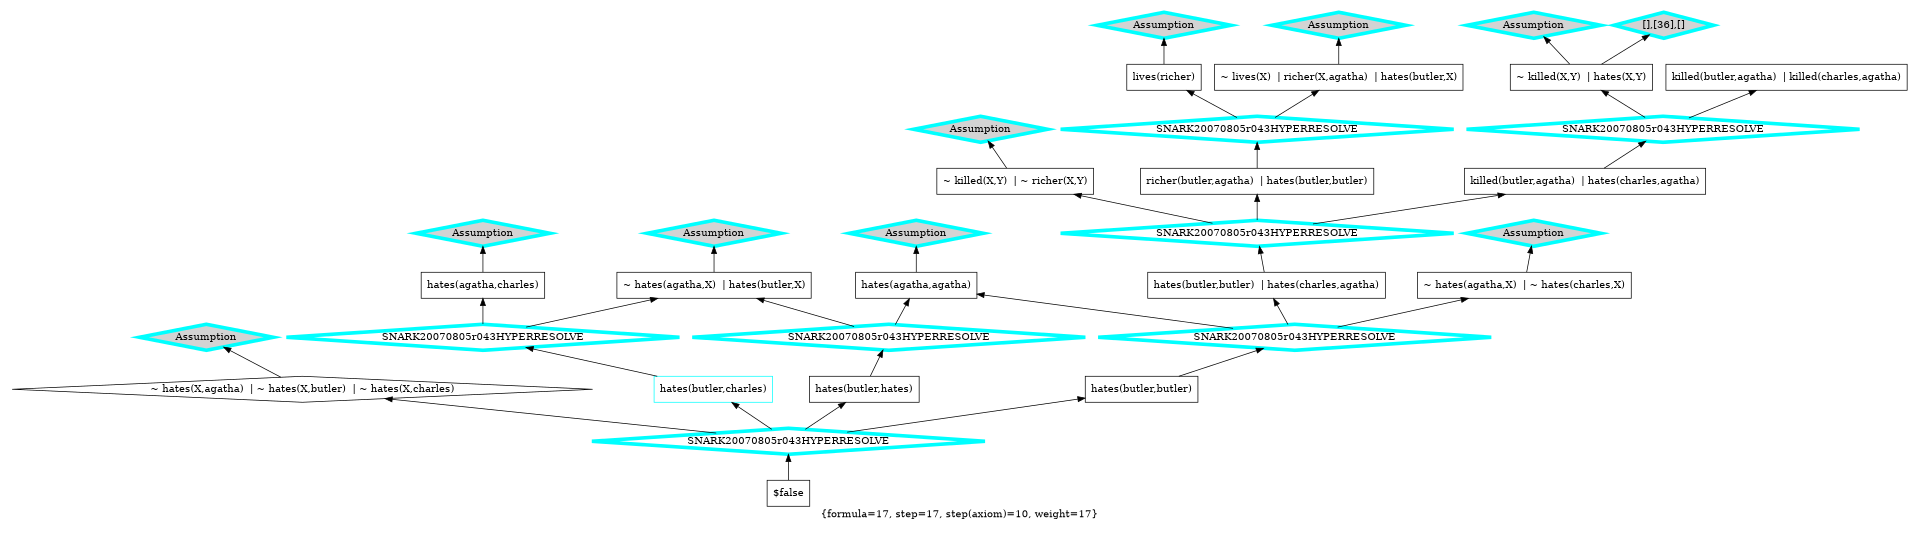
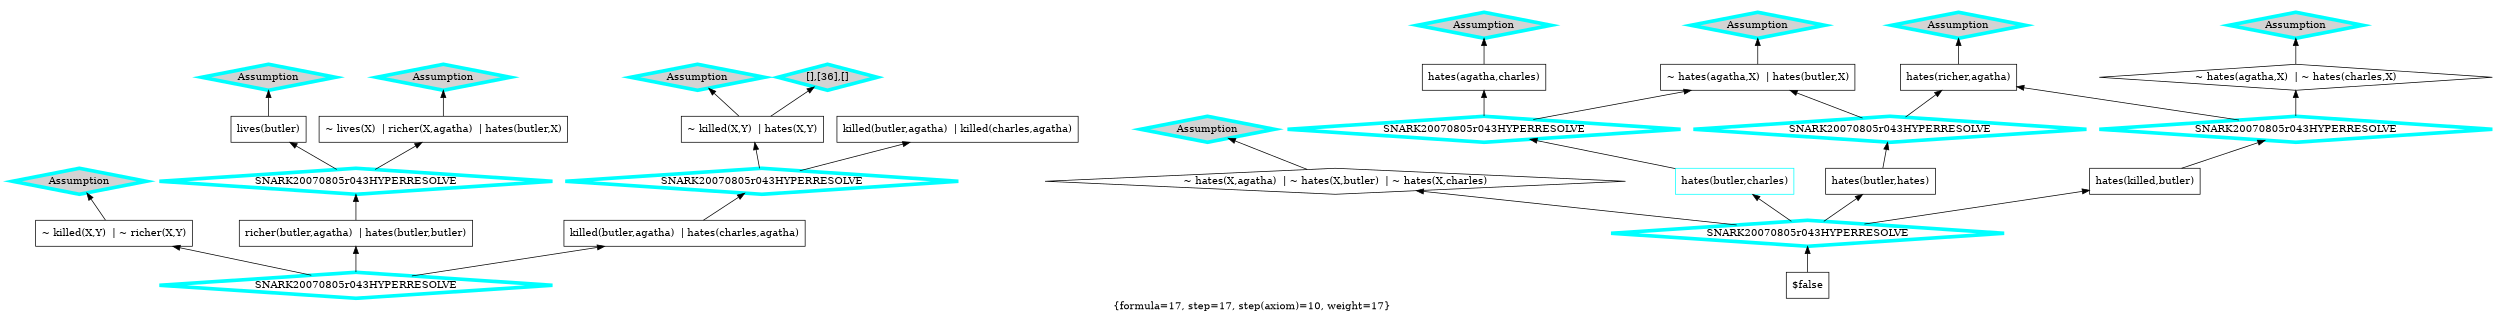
node "lives(richer)": label "lives(richer)" -> "lives(butler)"
node "hates(agatha,agatha)": label "hates(agatha,agatha)" -> "hates(richer,agatha)"
node "hates(butler,butler)  | hates(charles,agatha)": removed
node "~ hates(agatha,X)  | ~ hates(charles,X)": shape box -> diamond
node "hates(butler,butler)": label "hates(butler,butler)" -> "hates(killed,butler)"
